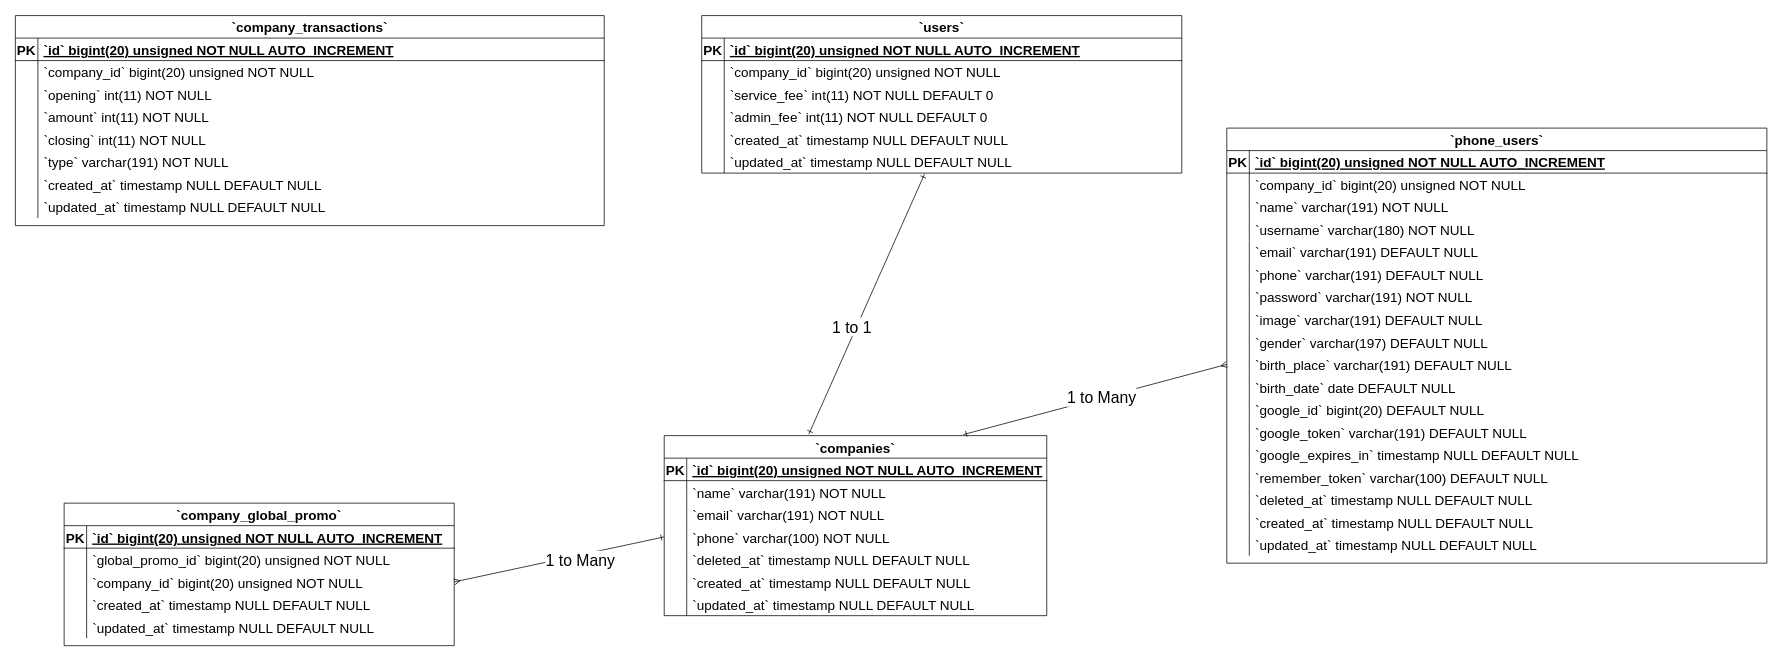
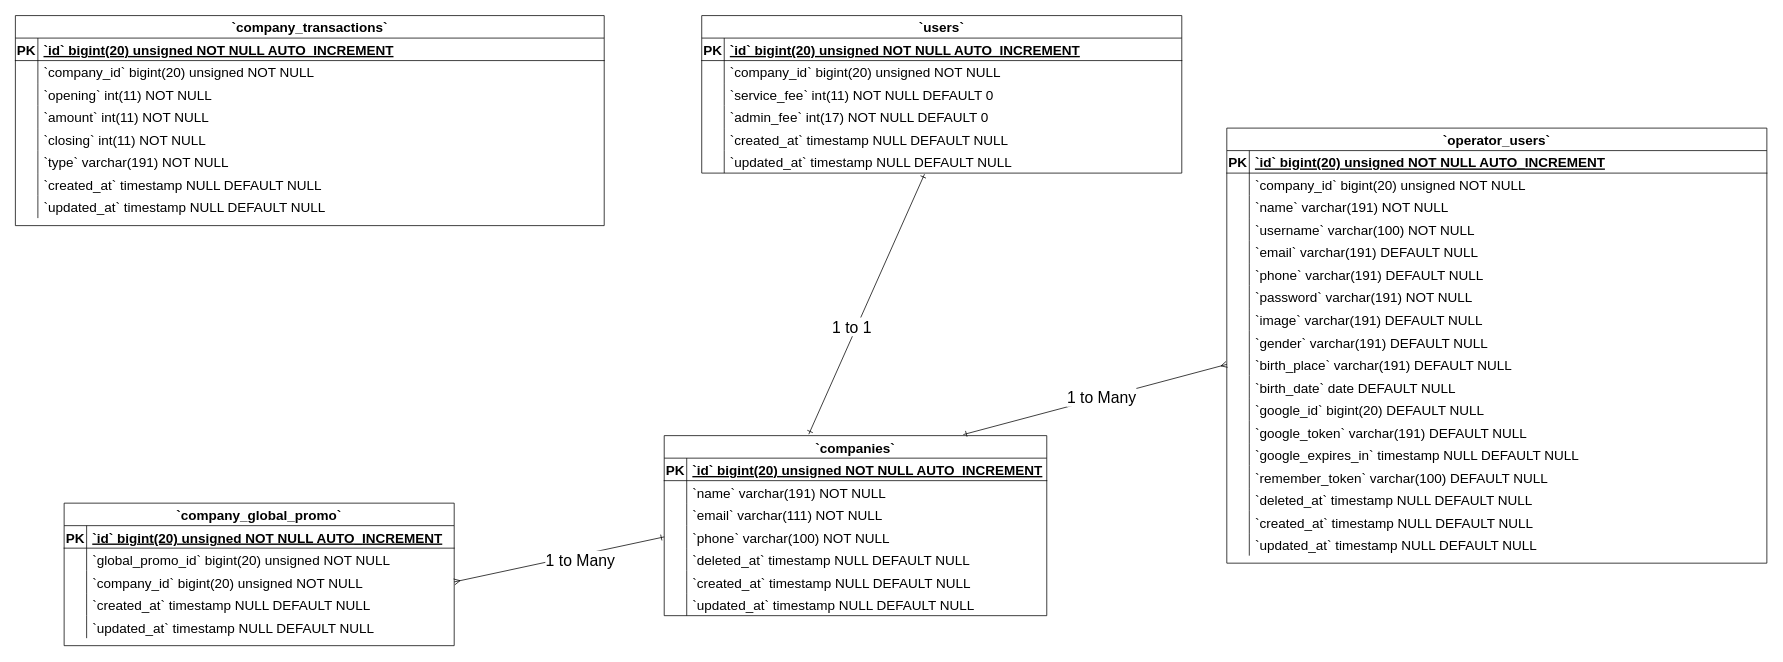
node "`admin_fee` int(11) NOT NULL DEFAULT 0": label "`admin_fee` int(11) NOT NULL DEFAULT 0" -> "`admin_fee` int(17) NOT NULL DEFAULT 0"
node "`phone_users`": label "`phone_users`" -> "`operator_users`"
node "`username` varchar(180) NOT NULL": label "`username` varchar(180) NOT NULL" -> "`username` varchar(100) NOT NULL"
node "`gender` varchar(197) DEFAULT NULL": label "`gender` varchar(197) DEFAULT NULL" -> "`gender` varchar(191) DEFAULT NULL"
node "`email` varchar(191) NOT NULL": label "`email` varchar(191) NOT NULL" -> "`email` varchar(111) NOT NULL"
